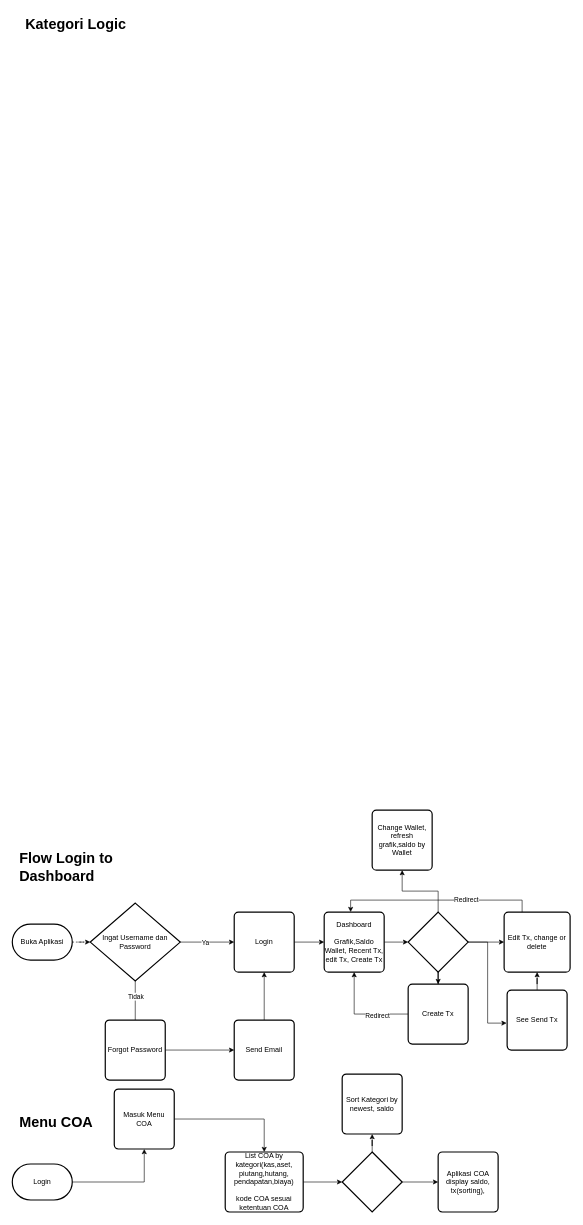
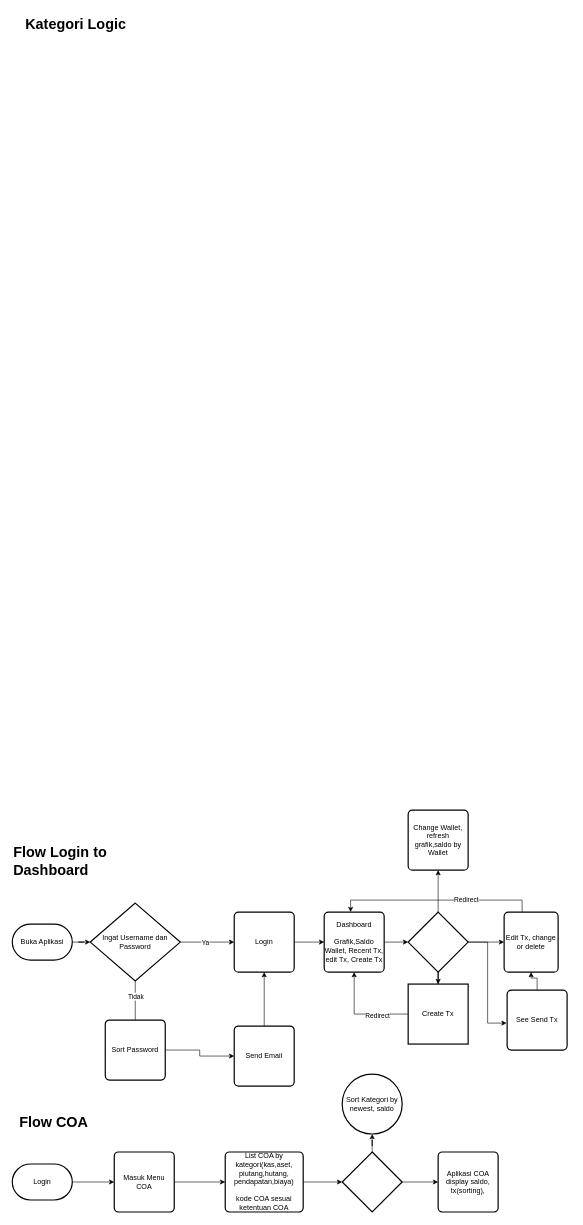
node "Change Wallet, refresh grafik,saldo by Wallet": moved (402, 840) -> (438, 840)
node "Flow Login to Dashboard": moved (72, 864) -> (66, 858)
edge "Buka Aplikasi" -> "Ingat Username dan Password": style dashed -> solid
node "Edit Tx, change or delete": size 66x60 -> 54x60
node "Create Tx": shape rounded rectangle -> rectangle
node "Forgot Password": label "Forgot Password" -> "Sort Password"
node "Send Email": moved (264, 1050) -> (264, 1056)
node "Sort Kategori by newest, saldo": shape rounded rectangle -> ellipse
node "Menu COA": label "Menu COA" -> "Flow COA"
node "Masuk Menu COA": moved (144, 1119) -> (144, 1182)
